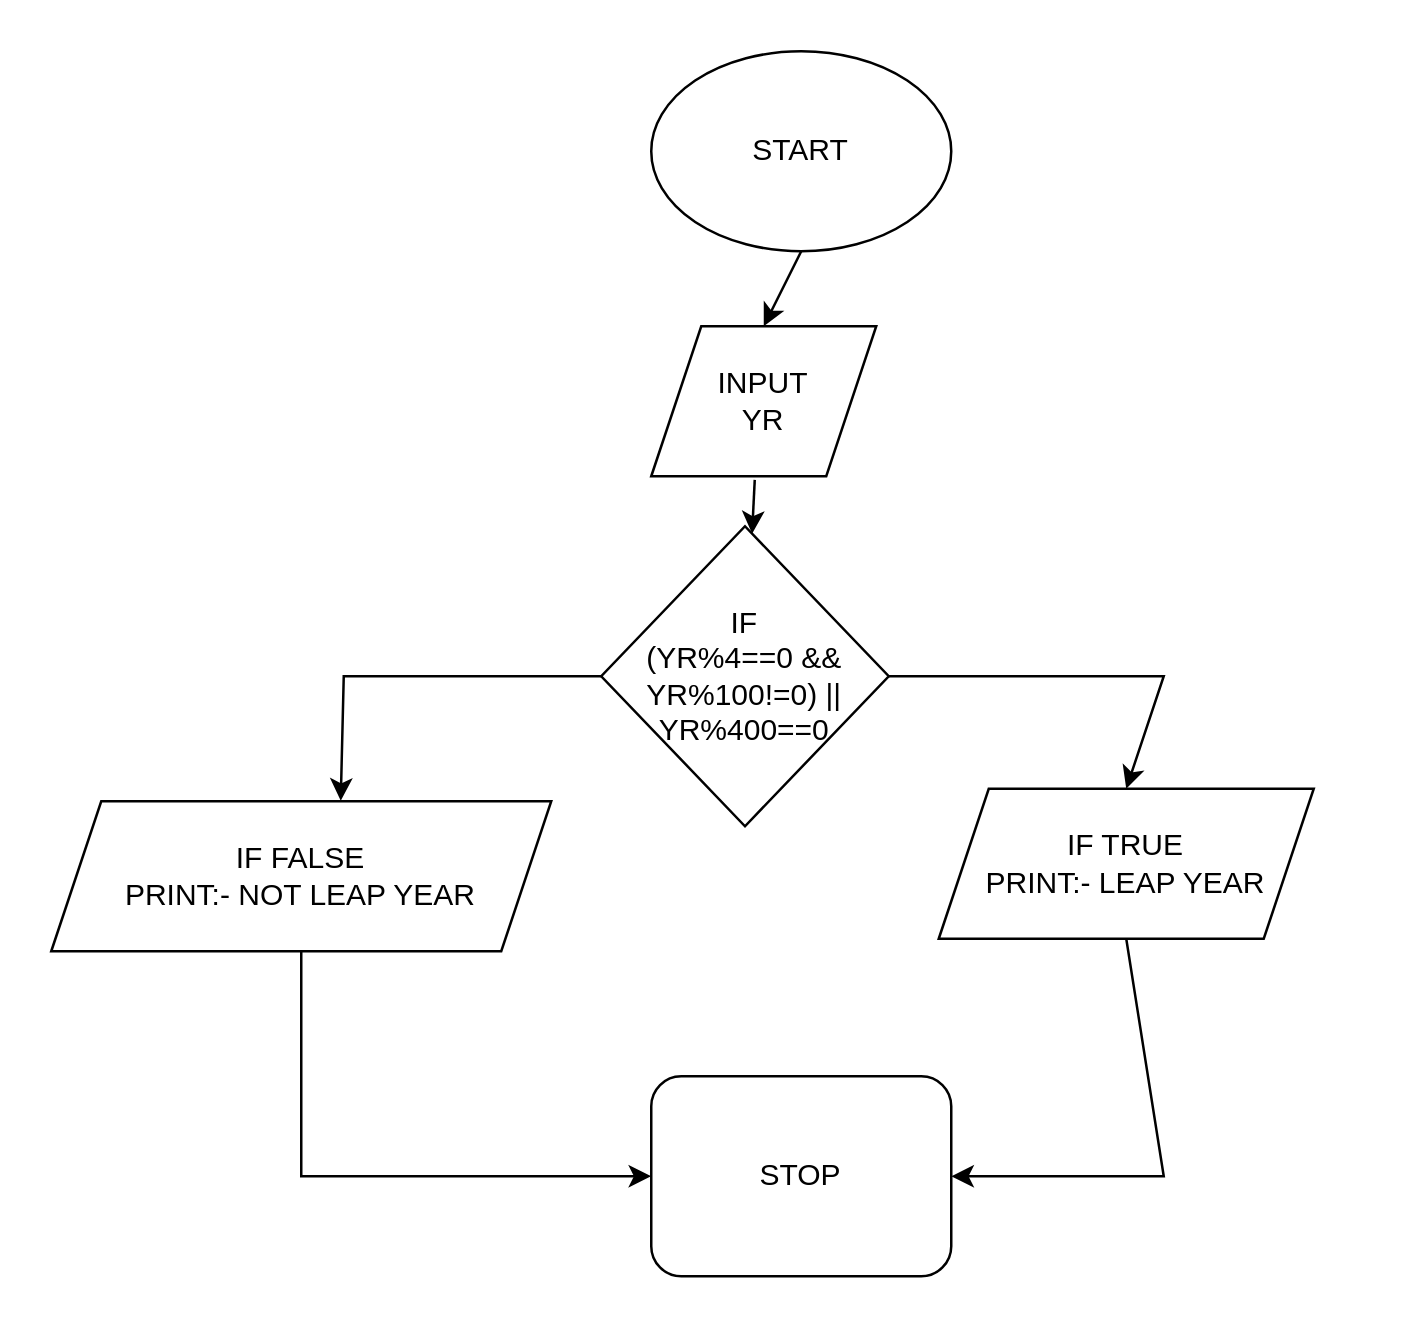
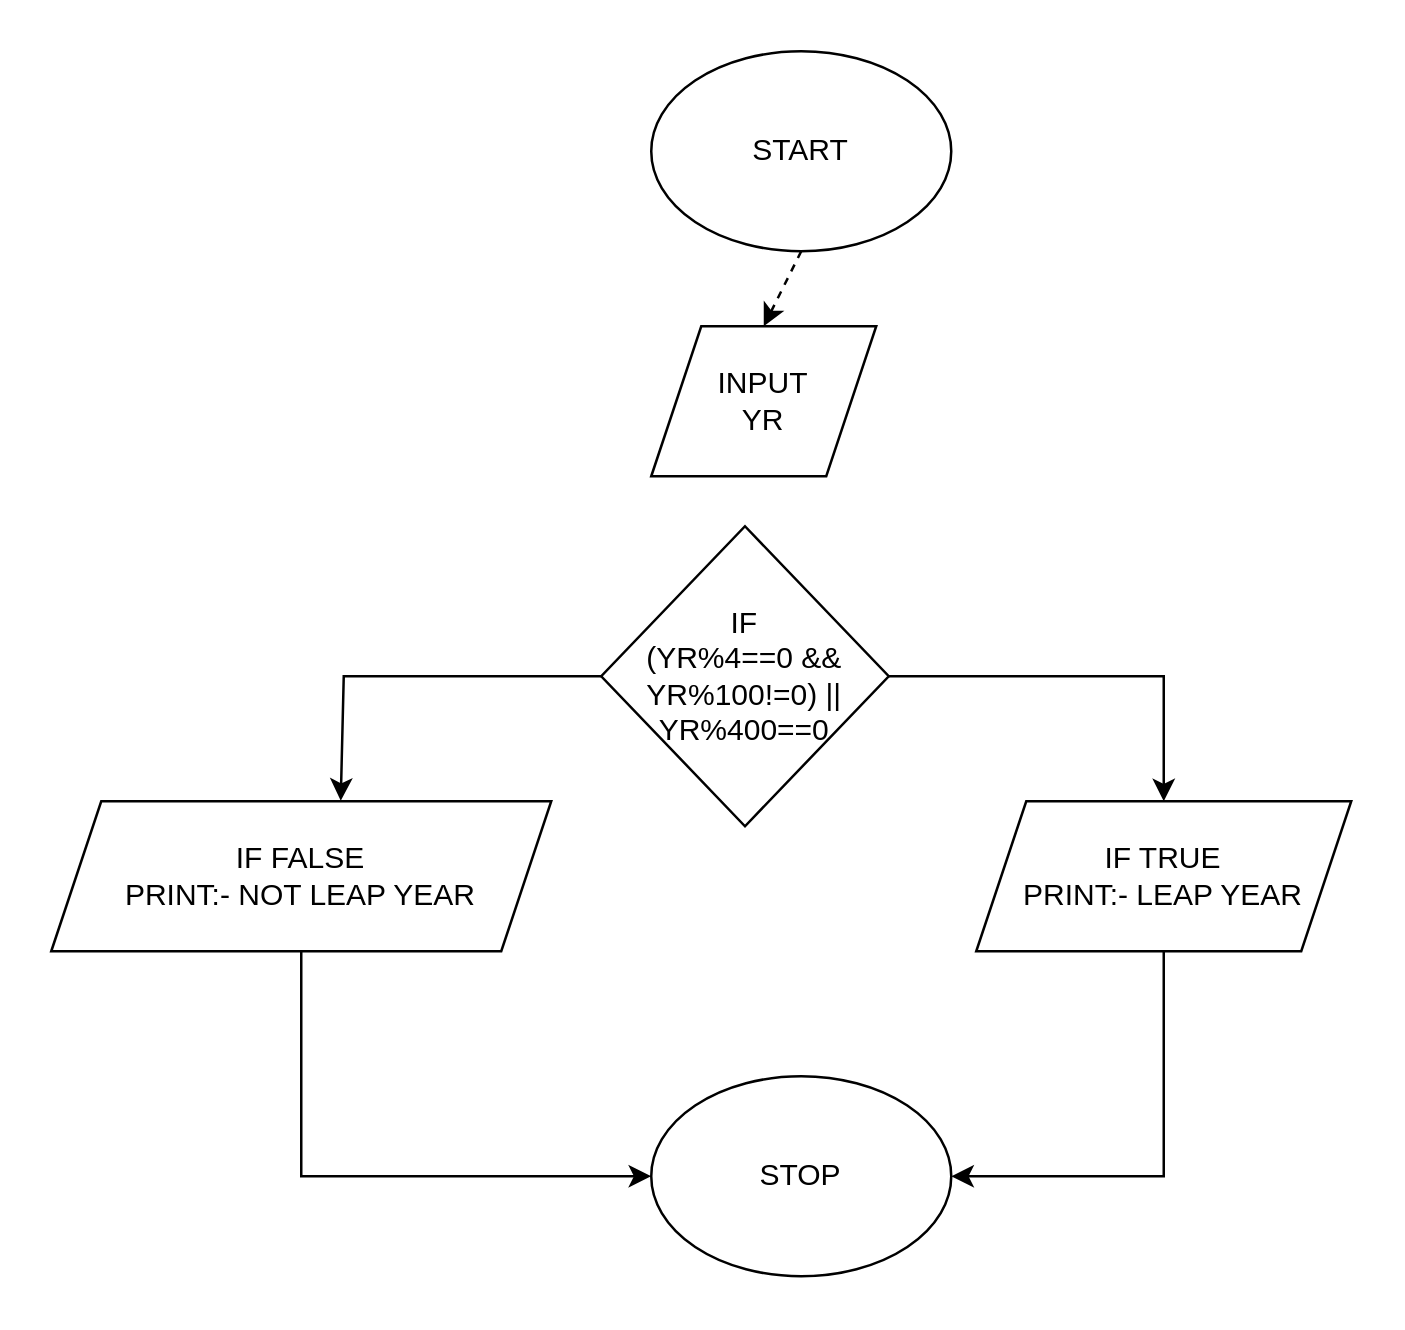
edge "START" -> "INPUT YR": style solid -> dashed
edge "INPUT YR" -> "IF (YR%4==0 && YR%100!=0) || YR%400==0": removed
node "IF TRUE PRINT:- LEAP YEAR": moved (1126, 864) -> (1164, 876)
node "STOP": shape rounded rectangle -> ellipse
